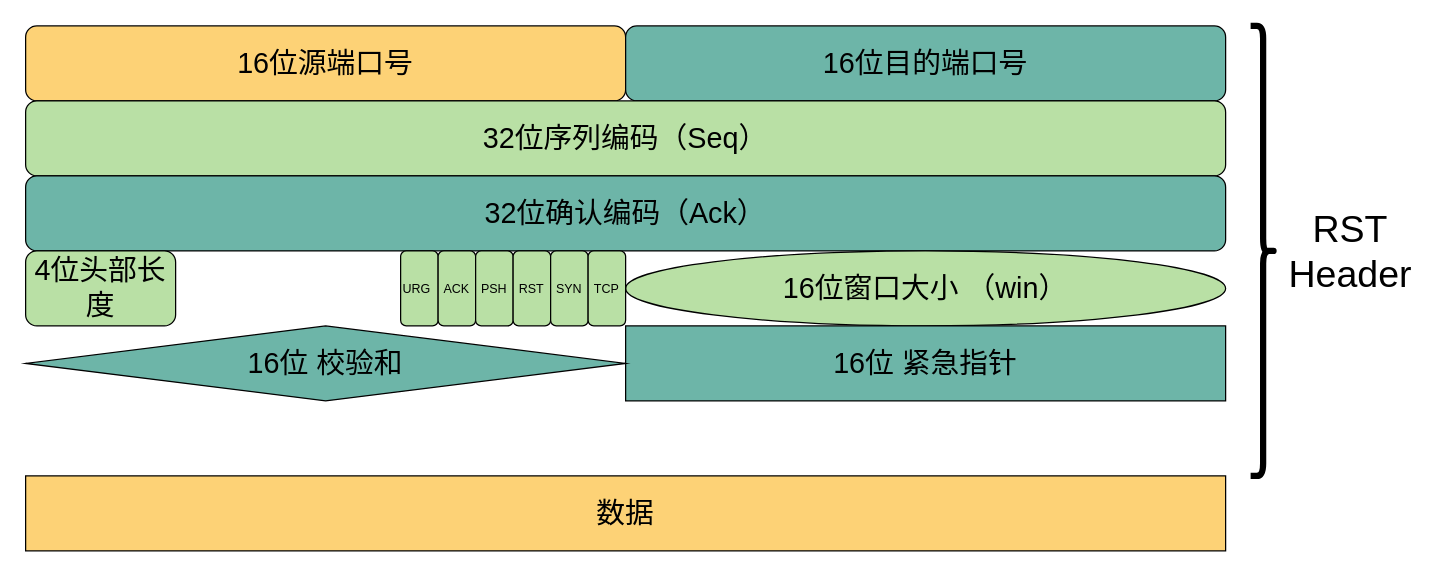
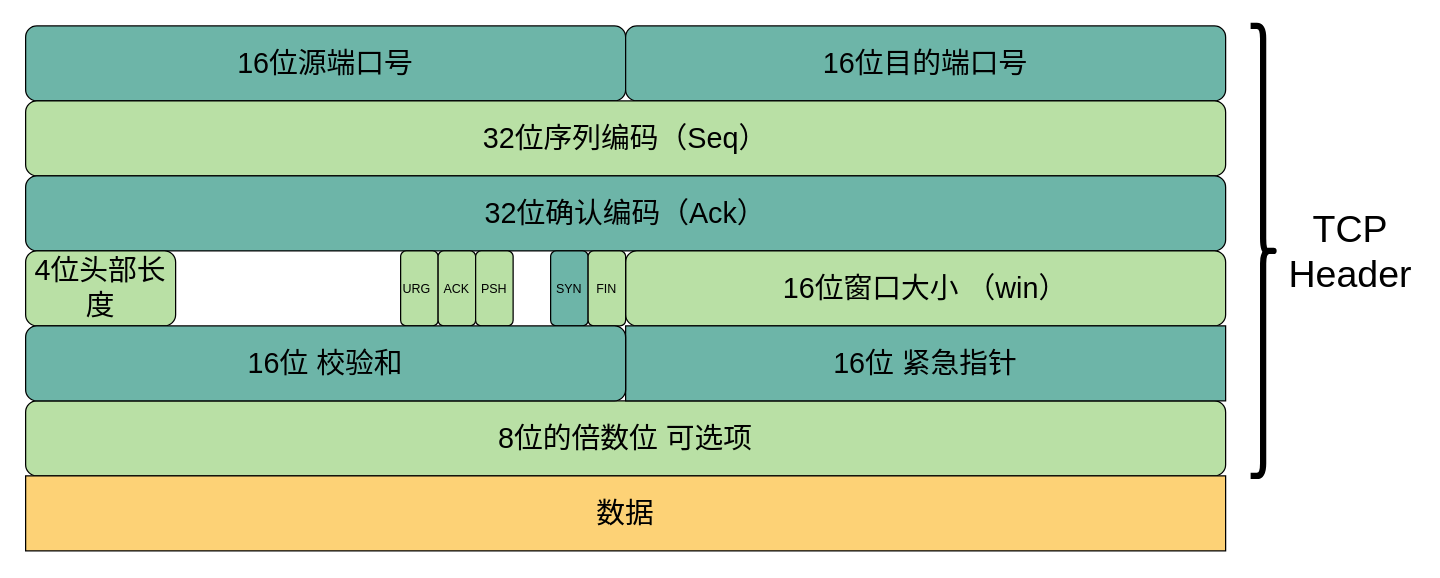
node "16位源端口号": fillcolor #fdd276 -> #6db5a8
node "RST Header": label "RST Header" -> "TCP Header"
node "RST": removed
node "SYN": fillcolor #b9e0a5 -> #6db5a8
node "TCP": label "TCP" -> "FIN"
node "16位窗口大小 （win）": shape ellipse -> rounded rectangle
node "16位 校验和": shape diamond -> rounded rectangle
node "8位的倍数位 可选项": added
